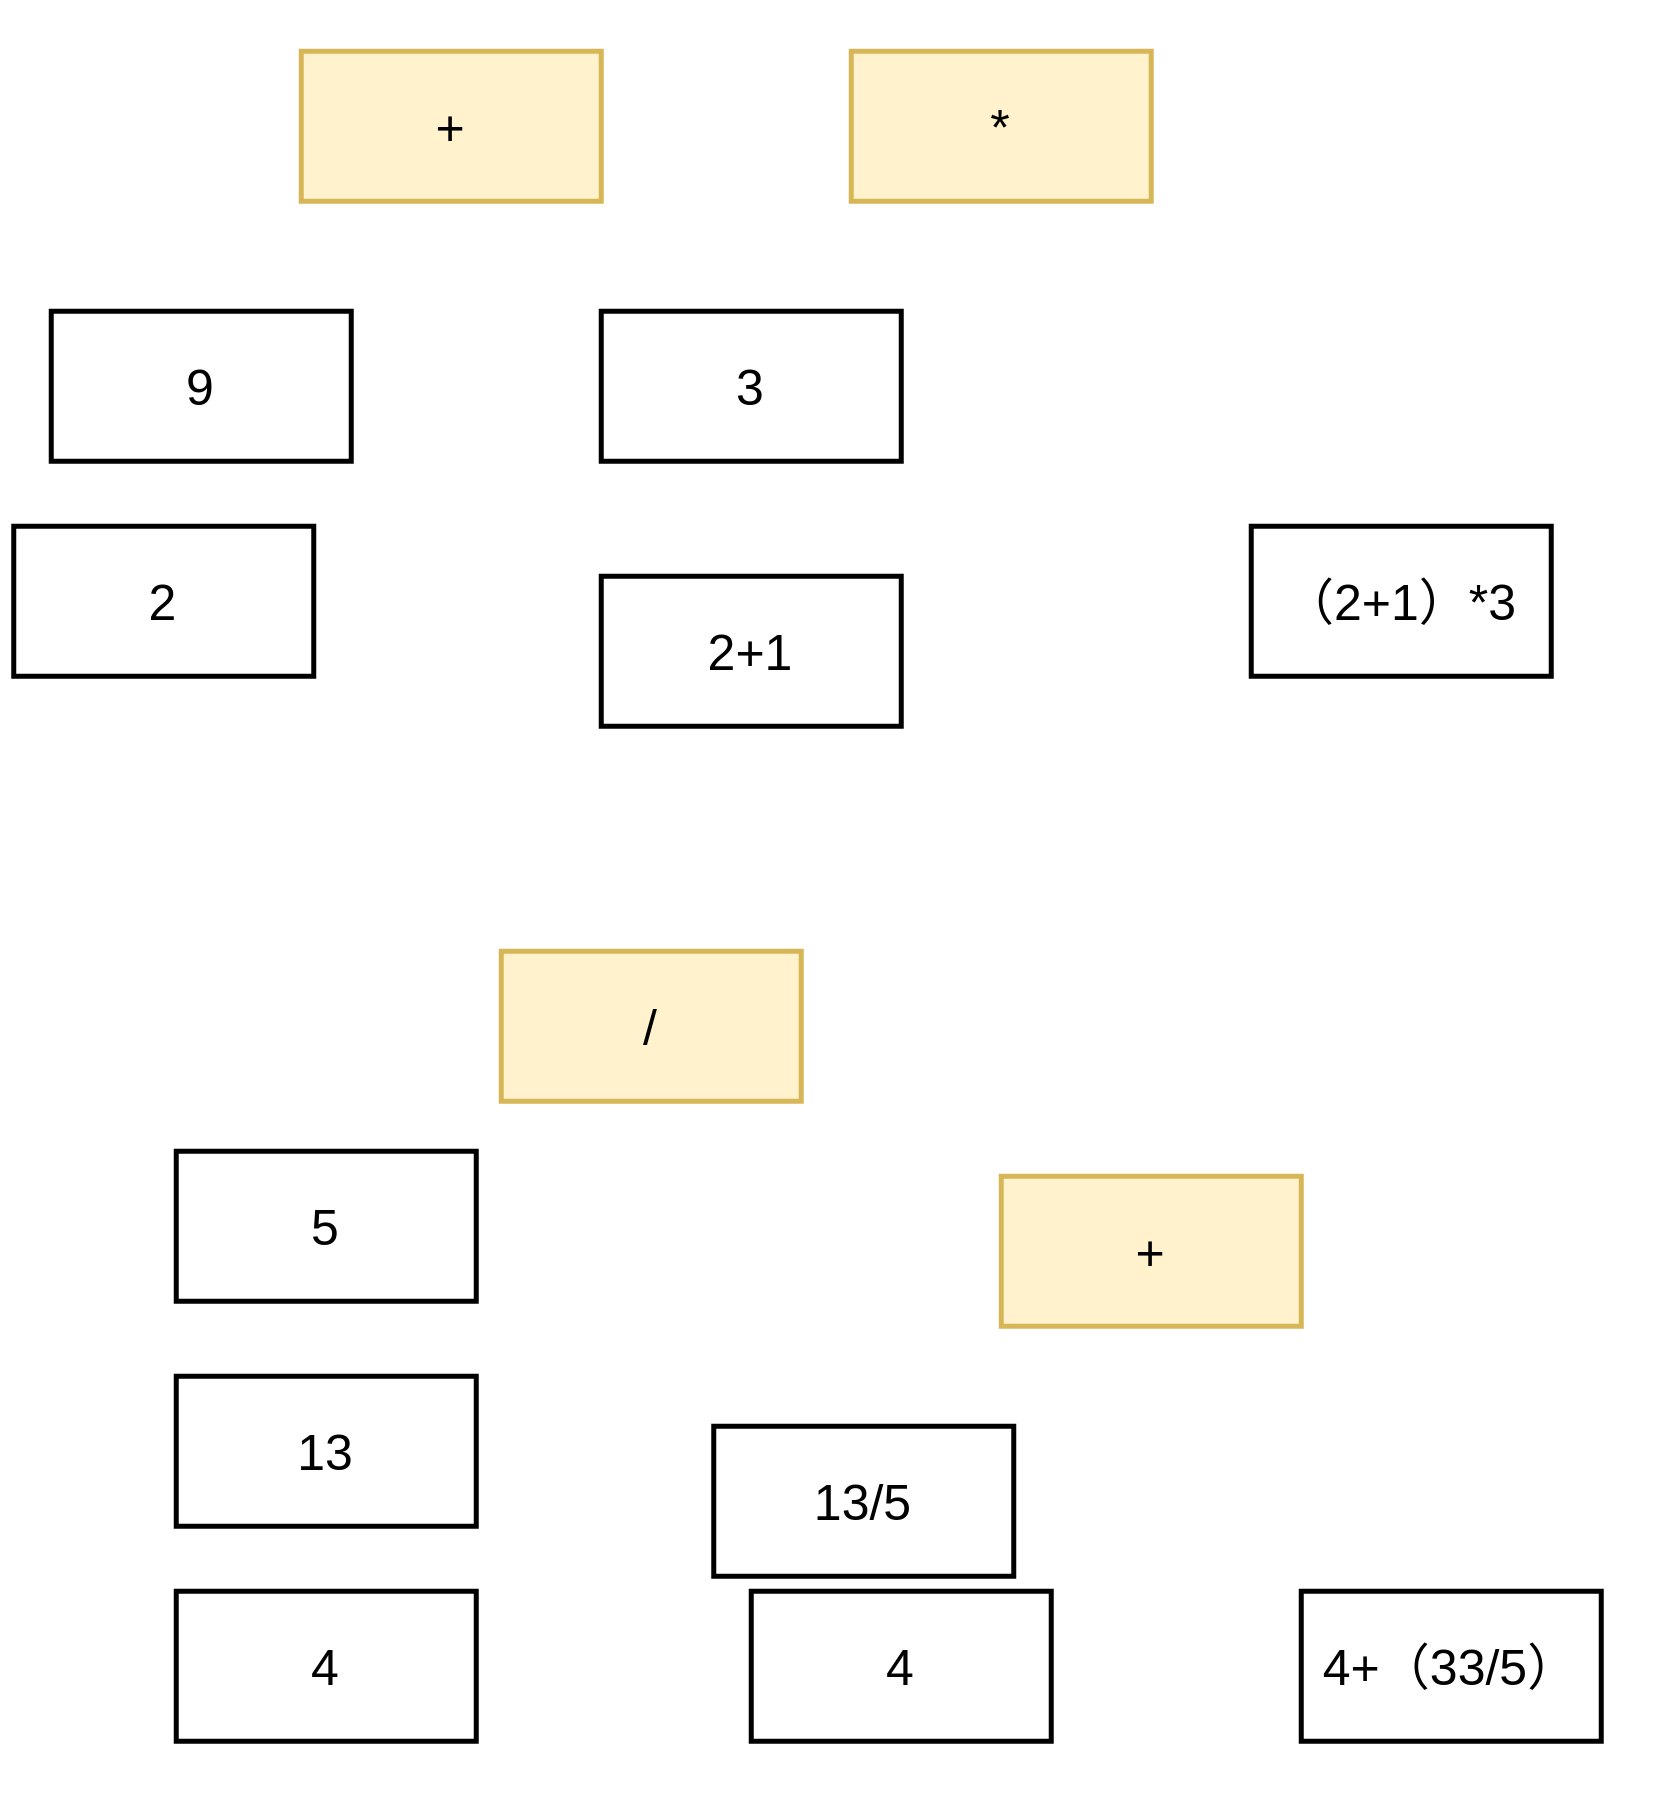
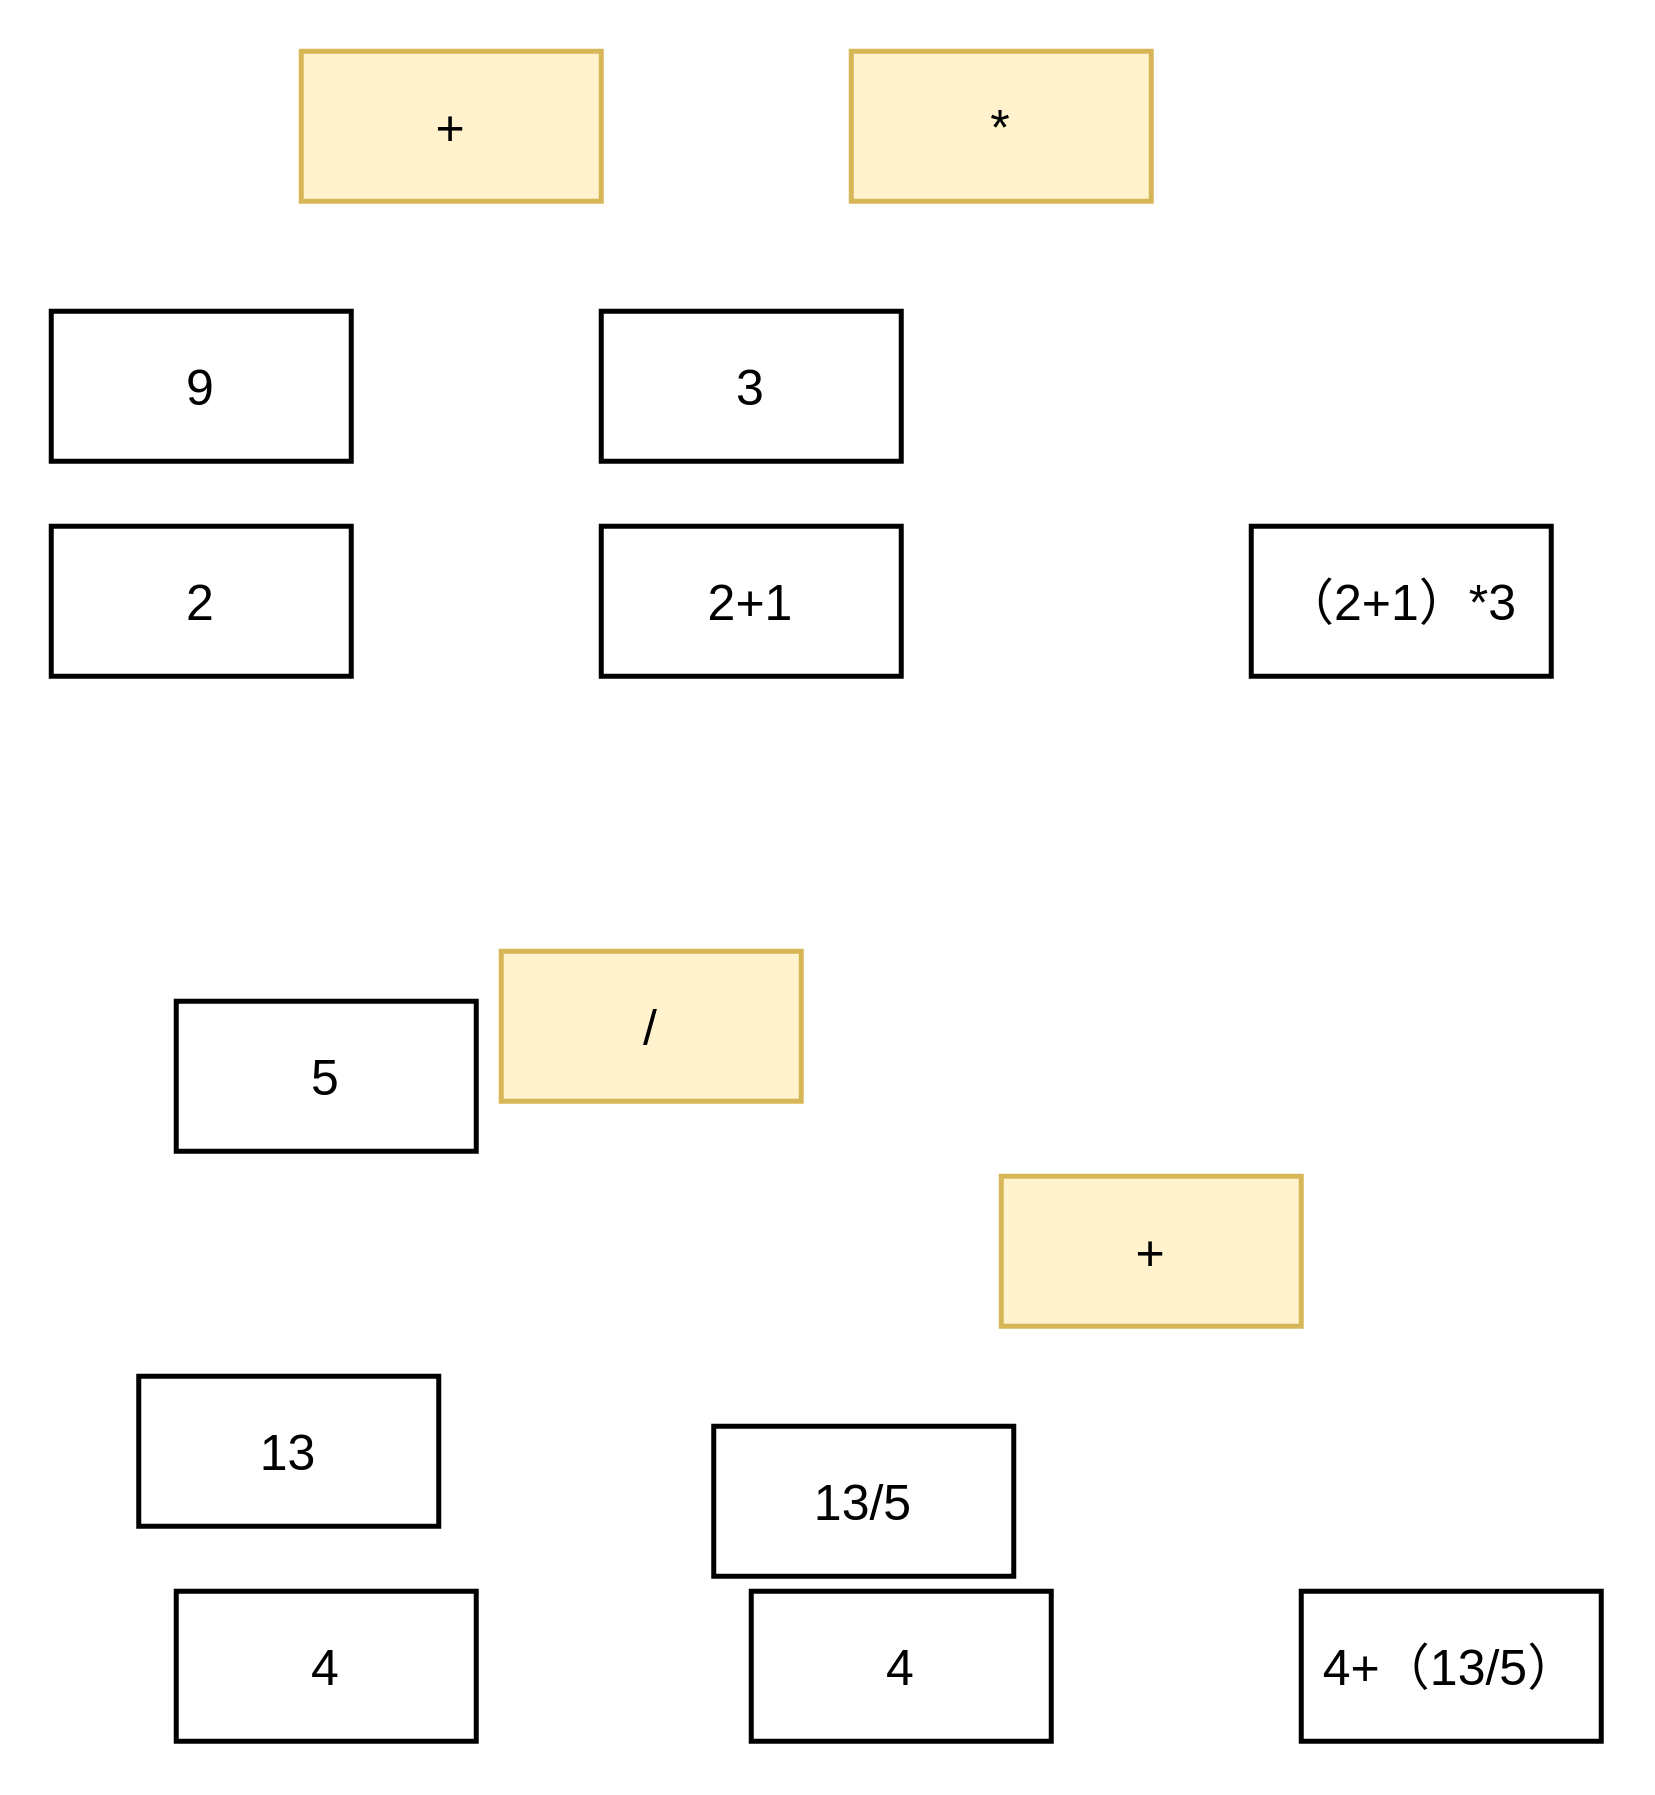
node "2": moved (164, 601) -> (201, 601)
node "2+1": moved (751, 651) -> (751, 601)
node "5": moved (326, 1226) -> (326, 1076)
node "13": moved (326, 1451) -> (289, 1451)
node "4+（33/5）": label "4+（33/5）" -> "4+（13/5）"
